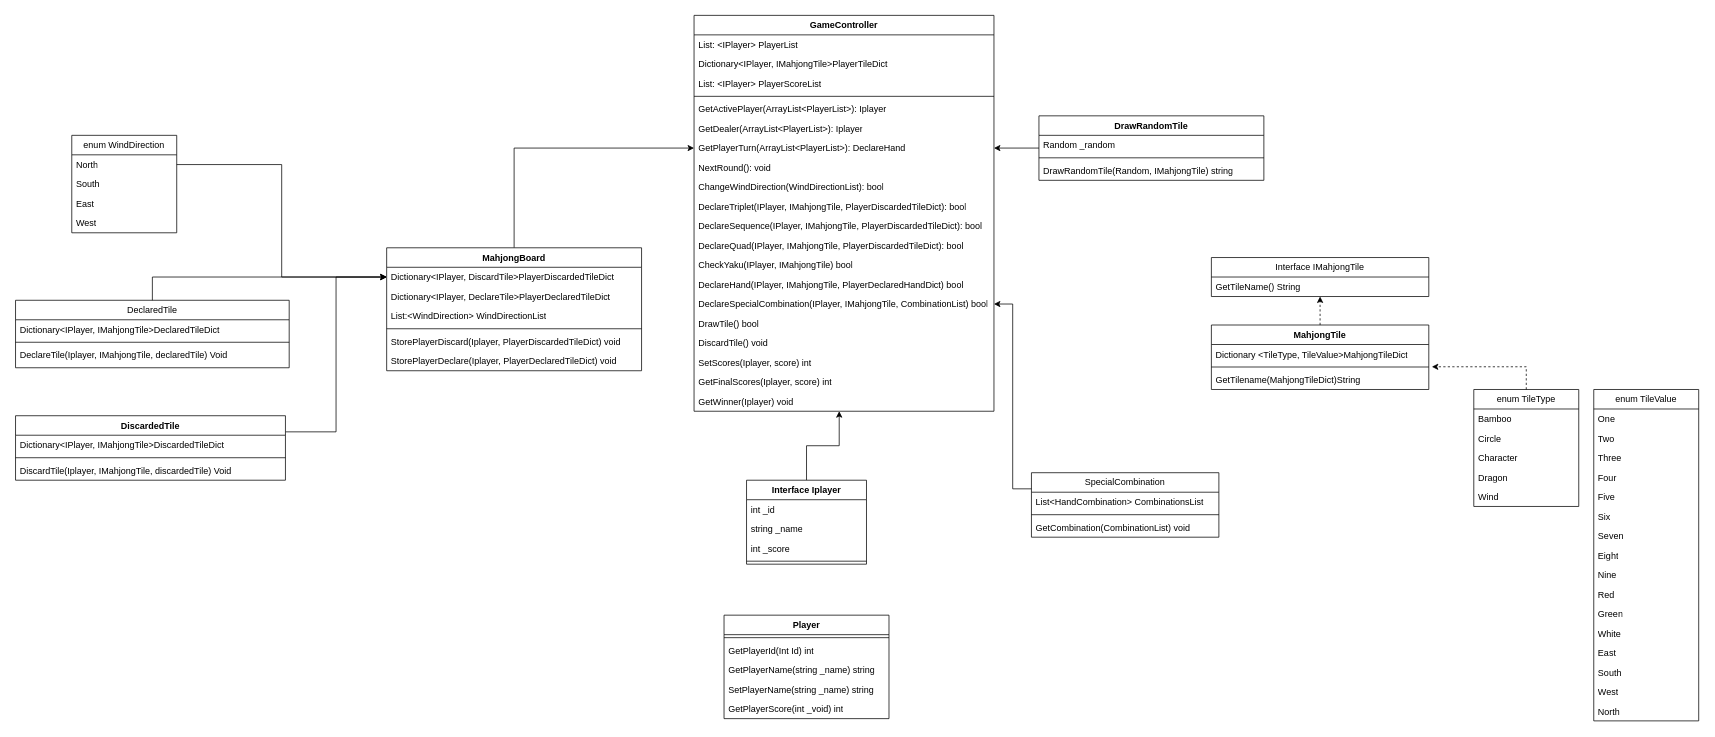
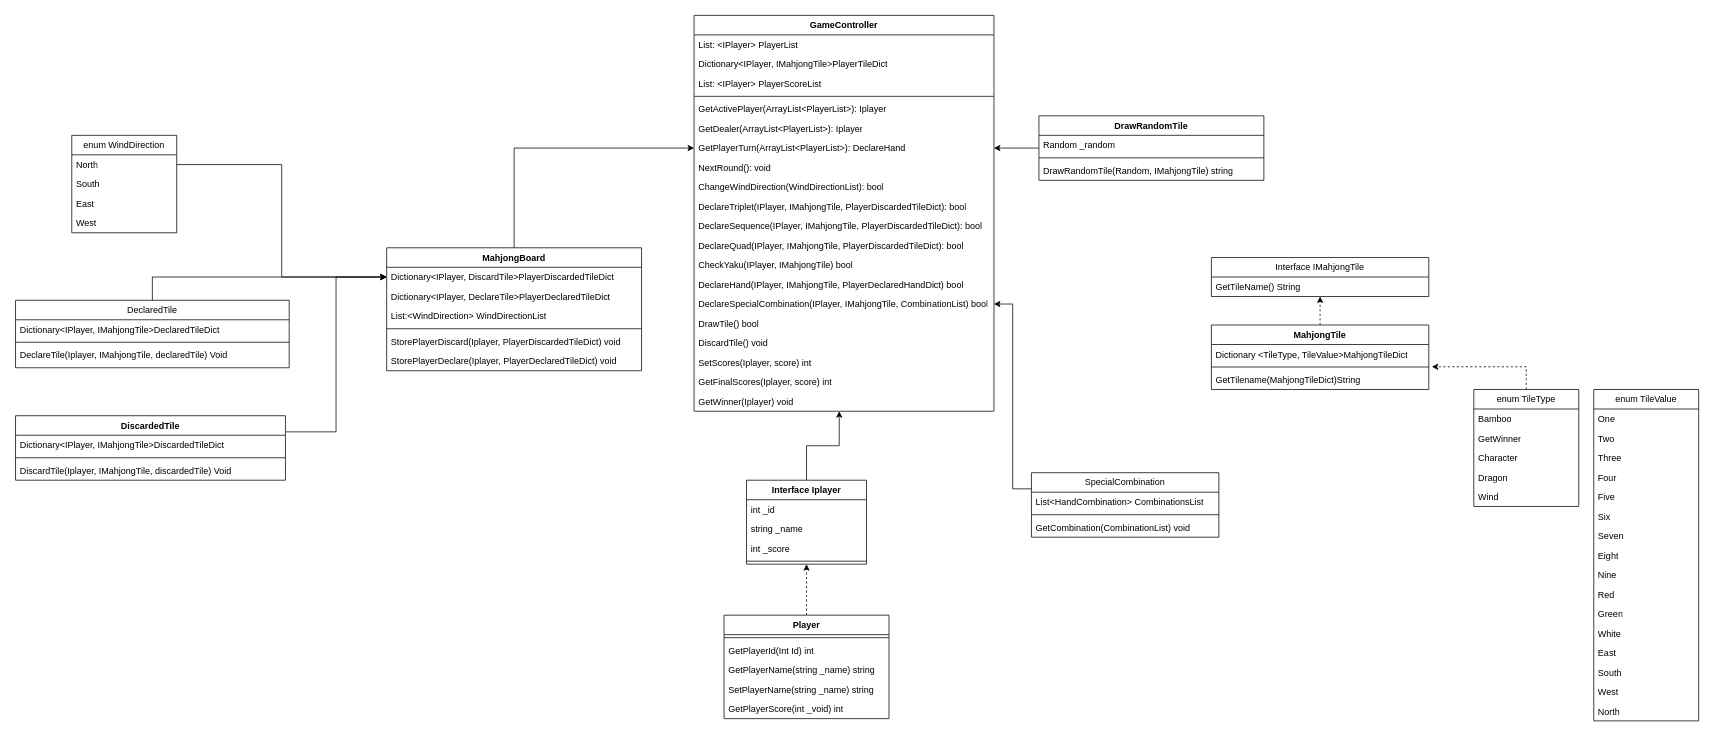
node "Circle": label "Circle" -> "GetWinner"
edge "Player" -> "Interface Iplayer": added
